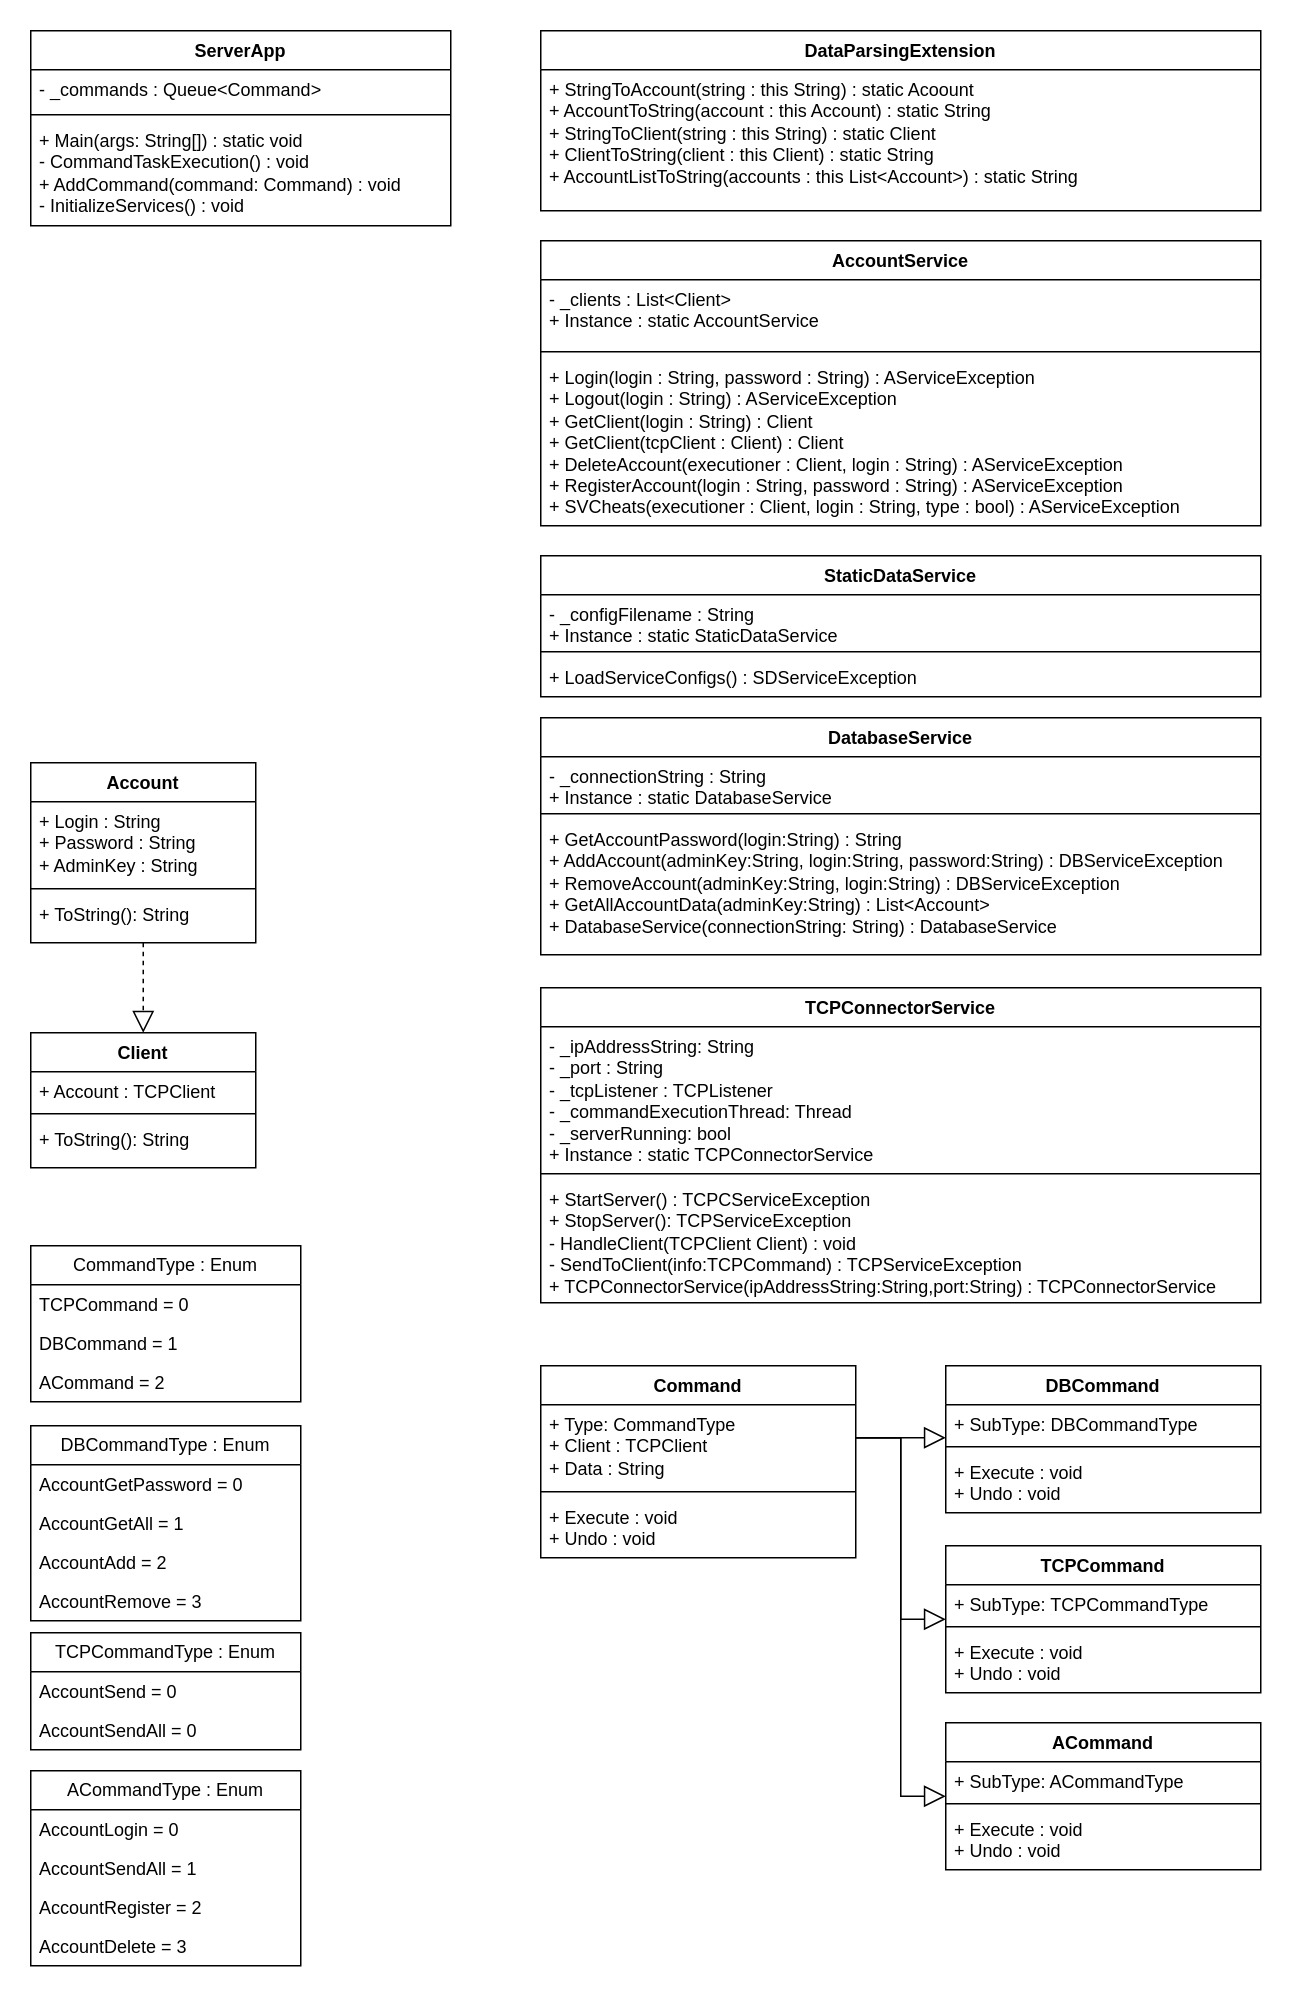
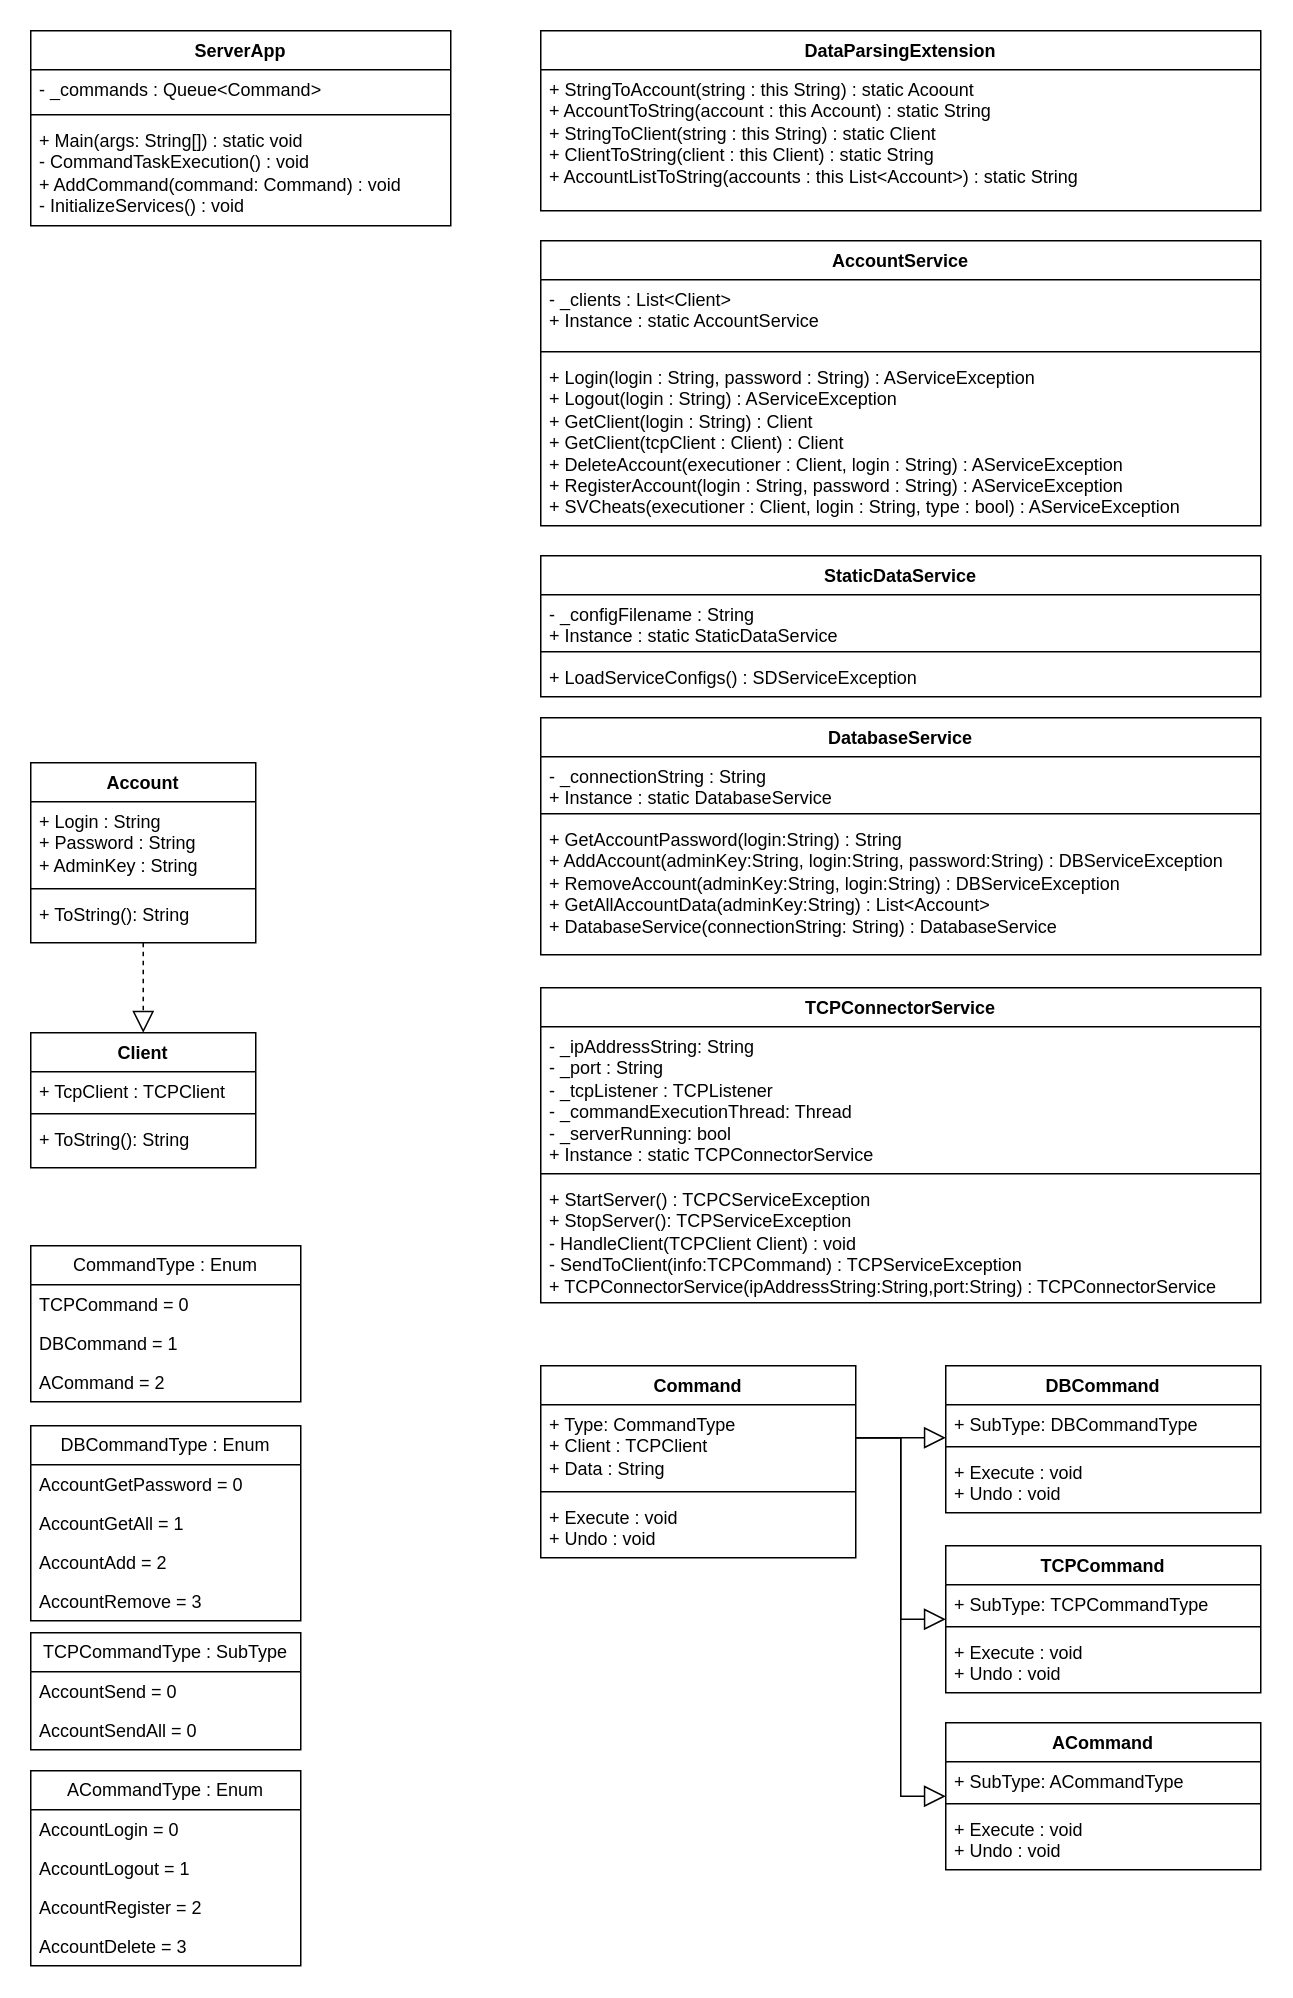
node "+ Account : TCPClient": label "+ Account : TCPClient" -> "+ TcpClient : TCPClient"
node "TCPCommandType : Enum": label "TCPCommandType : Enum" -> "TCPCommandType : SubType"
node "AccountSendAll = 1": label "AccountSendAll = 1" -> "AccountLogout = 1"
